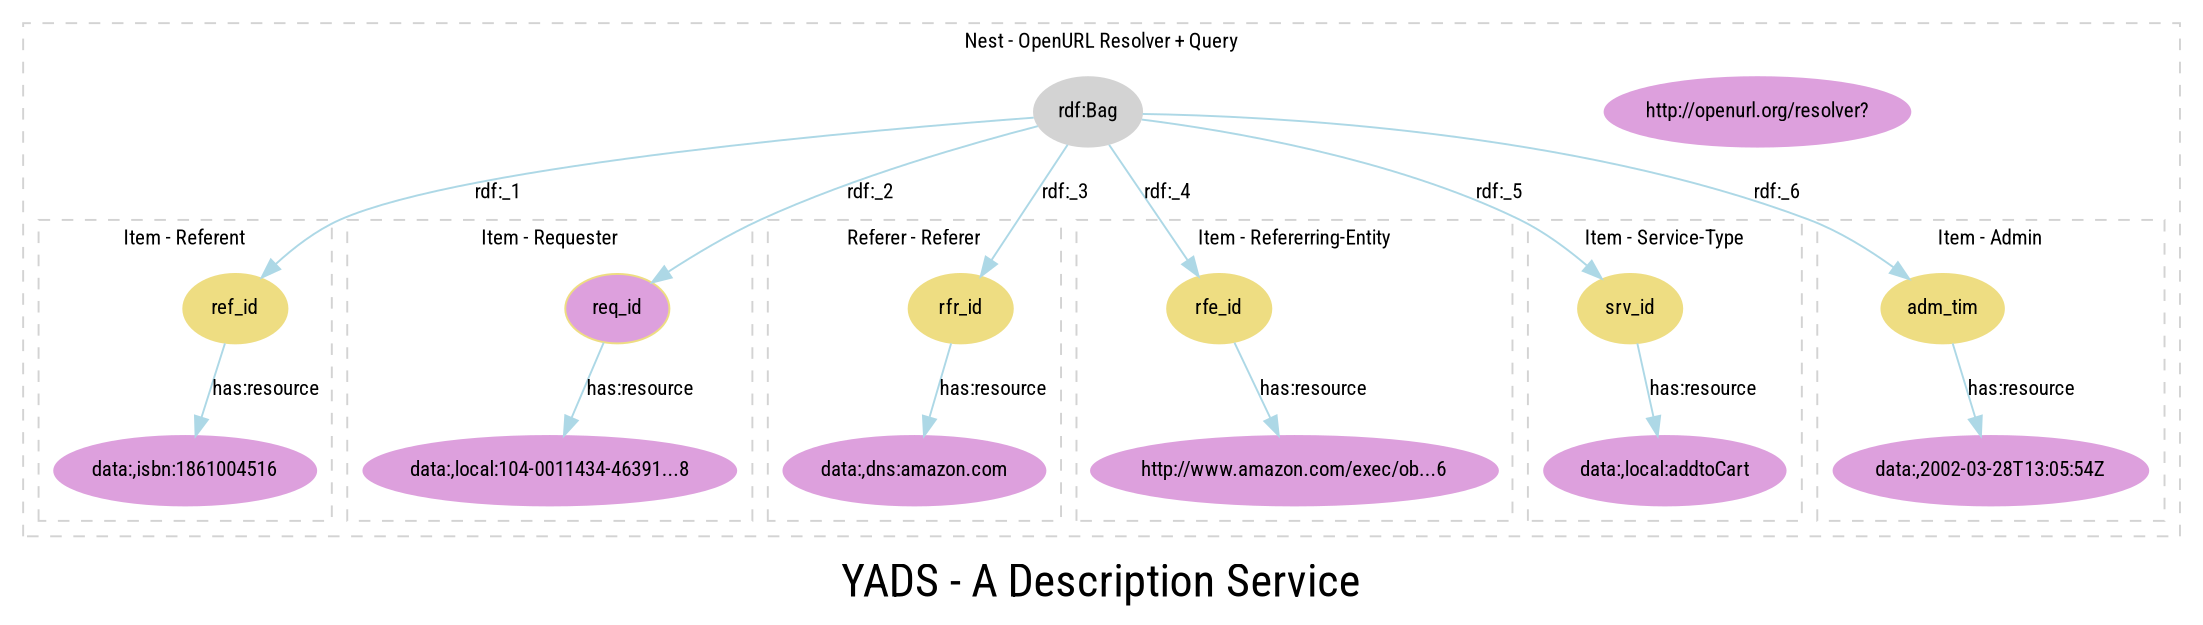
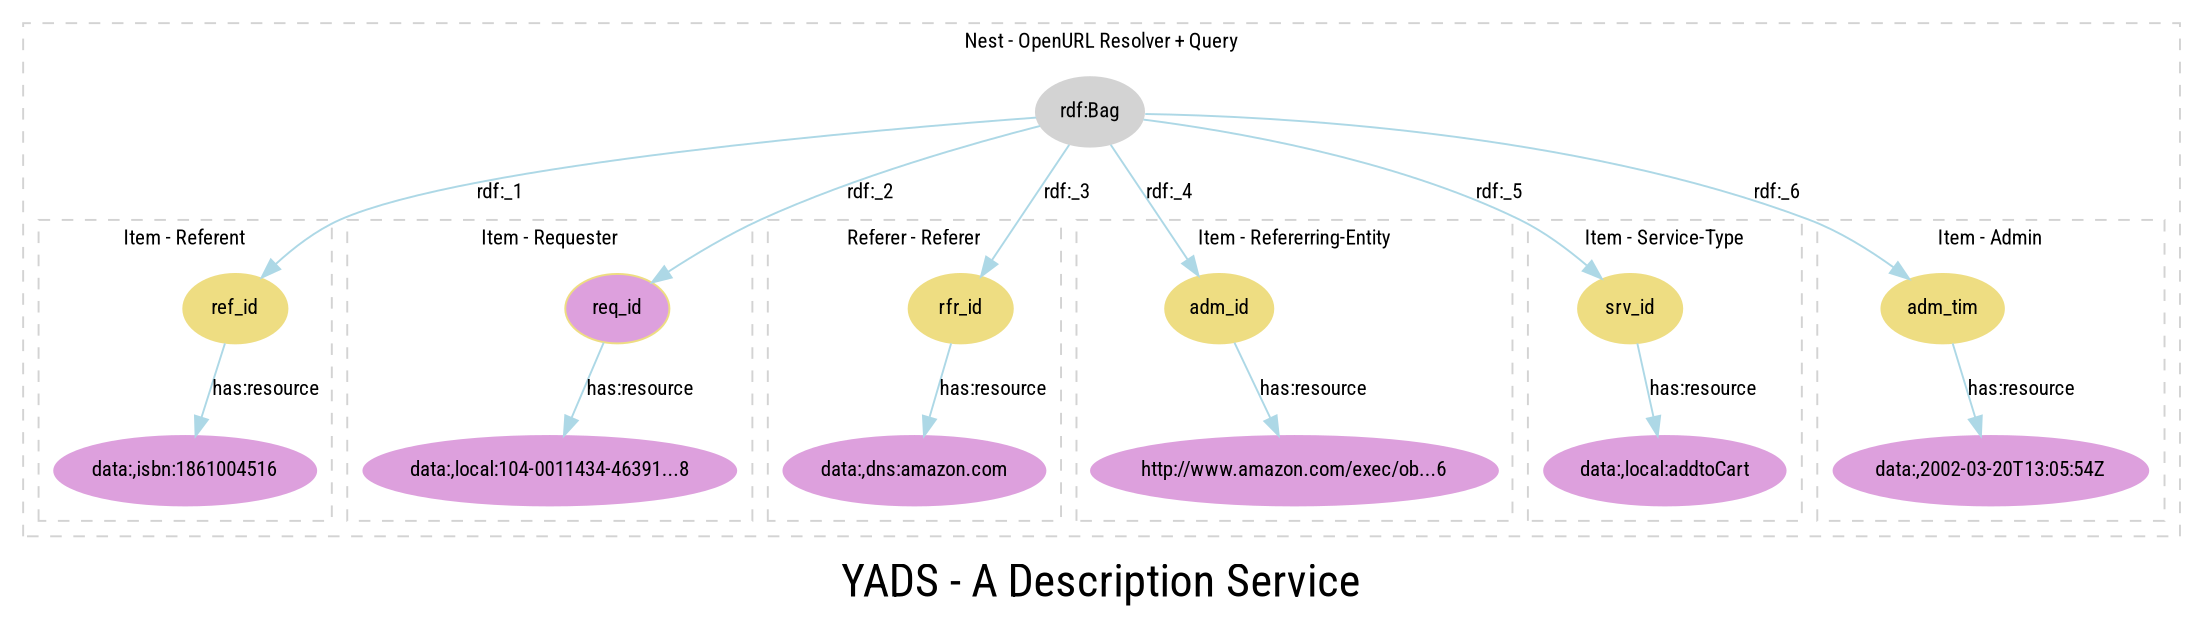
node "http://openurl.org/resolver?": removed
node "rfe_id": label "rfe_id" -> "adm_id"
node "data:,2002-03-28T13:05:54Z": label "data:,2002-03-28T13:05:54Z" -> "data:,2002-03-20T13:05:54Z"
